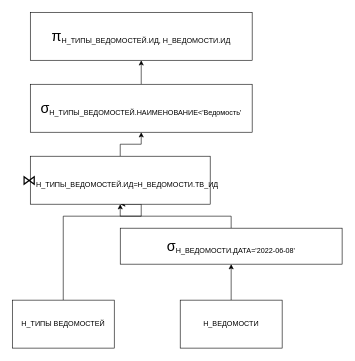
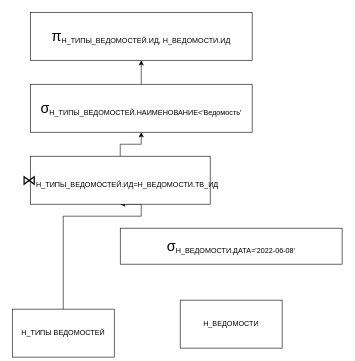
edge "σН_ВЕДОМОСТИ.ДАТА='2022-06-08'" -> "⋈Н_ТИПЫ_ВЕДОМОСТЕЙ.ИД=Н_ВЕДОМОСТИ.ТВ_ИД": removed
edge "Н_ВЕДОМОСТИ" -> "σН_ВЕДОМОСТИ.ДАТА='2022-06-08'": removed
node "Н_ТИПЫ ВЕДОМОСТЕЙ": moved (63, 324) -> (63, 333)
